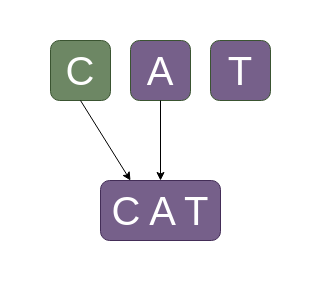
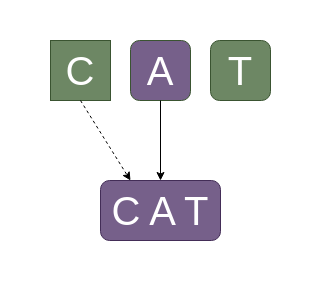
node "C": shape rounded rectangle -> rectangle
node "T": fillcolor #76608a -> #6d8764
edge "C" -> "C A T": style solid -> dashed
